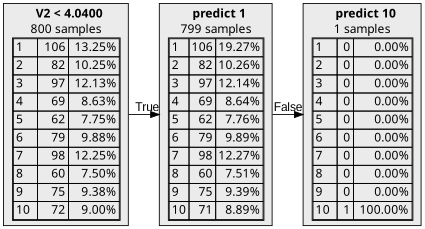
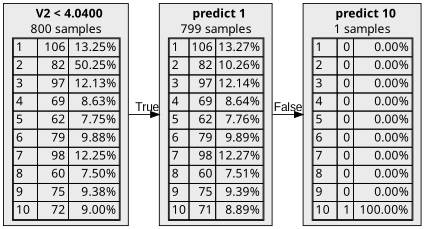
node "predict 1": text "19.27%" -> "13.27%"
node "V2 < 4.0400": text "10.25%" -> "50.25%"
